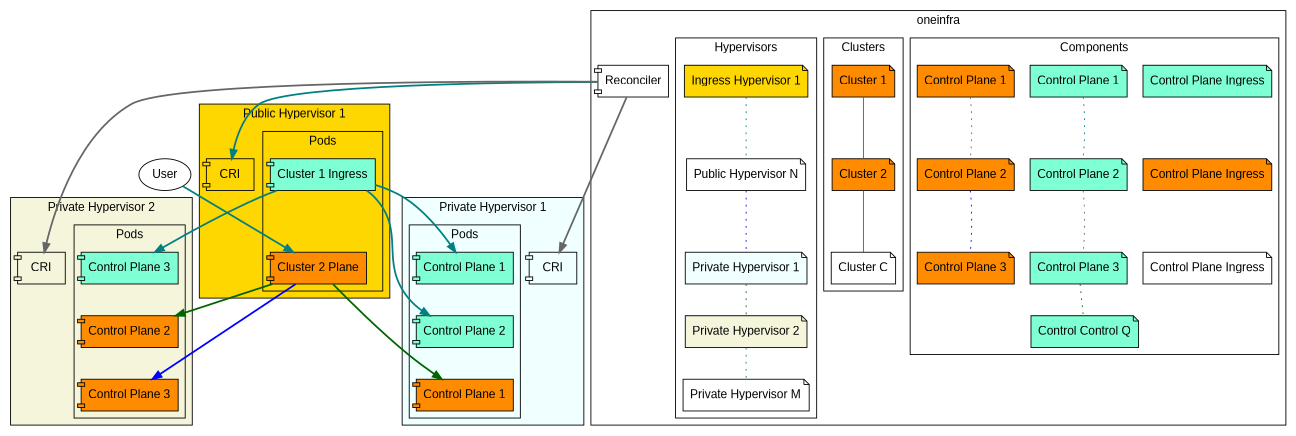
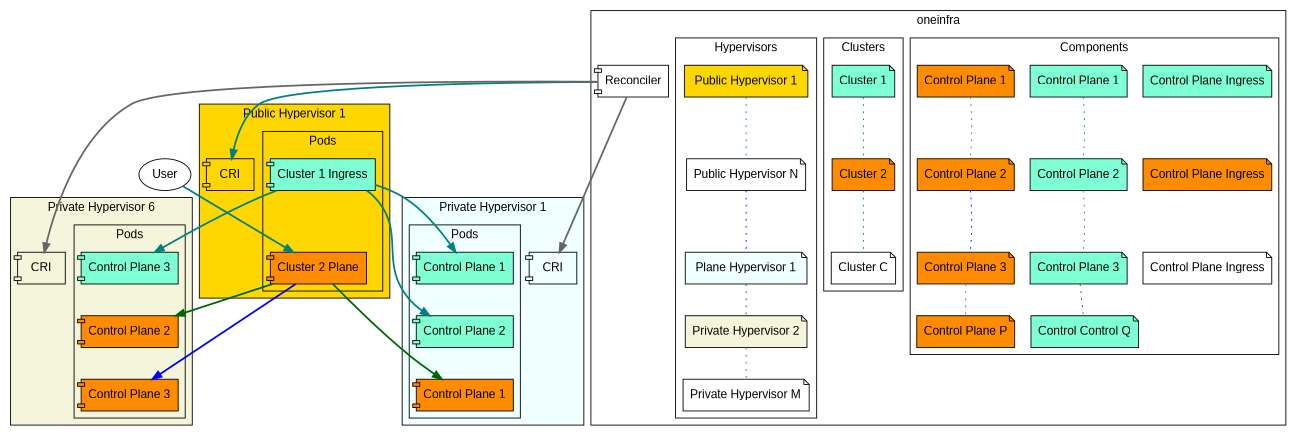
node "Ingress Hypervisor 1": label "Ingress Hypervisor 1" -> "Public Hypervisor 1"
node "Cluster 1": fillcolor darkorange -> aquamarine
edge "Cluster 1" -- "Cluster 2": style solid -> dotted
cluster "Private Hypervisor 2": label "Private Hypervisor 2" -> "Private Hypervisor 6"
edge "Cluster 2" -- "Cluster C": style solid -> dotted
node "Private Hypervisor 1": label "Private Hypervisor 1" -> "Plane Hypervisor 1"
node "Control Plane P": added
